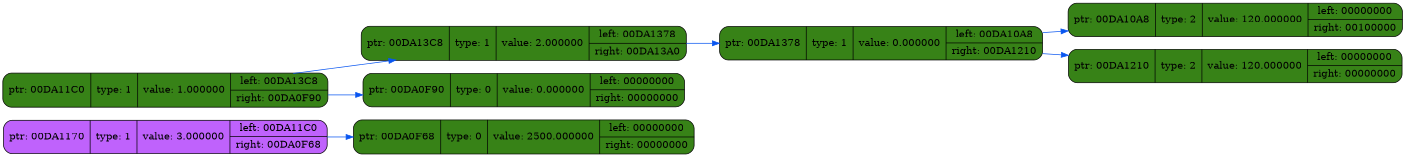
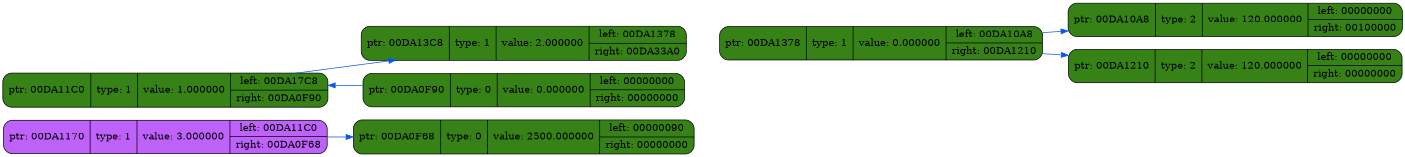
edge "ptr: 00DA13C8" -> "ptr: 00DA1378": removed
node "ptr: 00DA13C8": text "right: 00DA13A0" -> "right: 00DA33A0"
node "ptr: 00DA11C0": text "left: 00DA13C8" -> "left: 00DA17C8"
edge "ptr: 00DA11C0" -> "ptr: 00DA0F90": reversed
node "ptr: 00DA0F68": text "left: 00000000" -> "left: 00000090"
